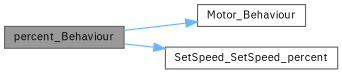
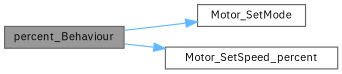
node "Motor_Behaviour": label "Motor_Behaviour" -> "Motor_SetMode"
node "SetSpeed_SetSpeed_percent": label "SetSpeed_SetSpeed_percent" -> "Motor_SetSpeed_percent"
